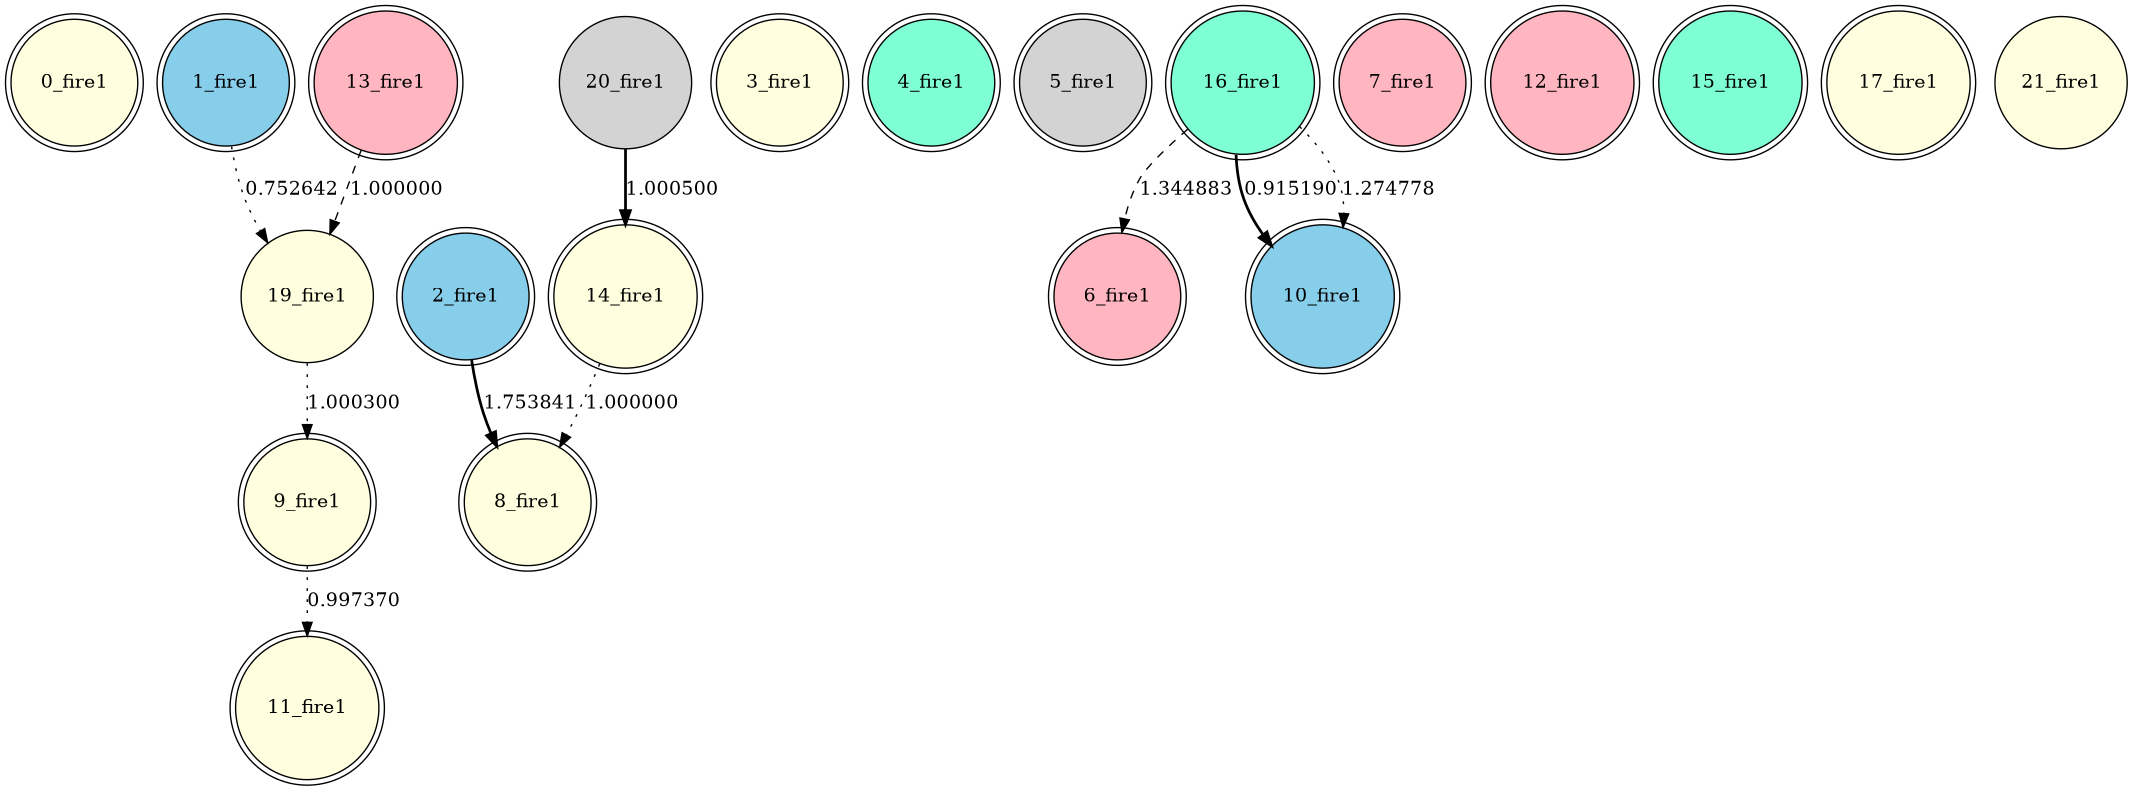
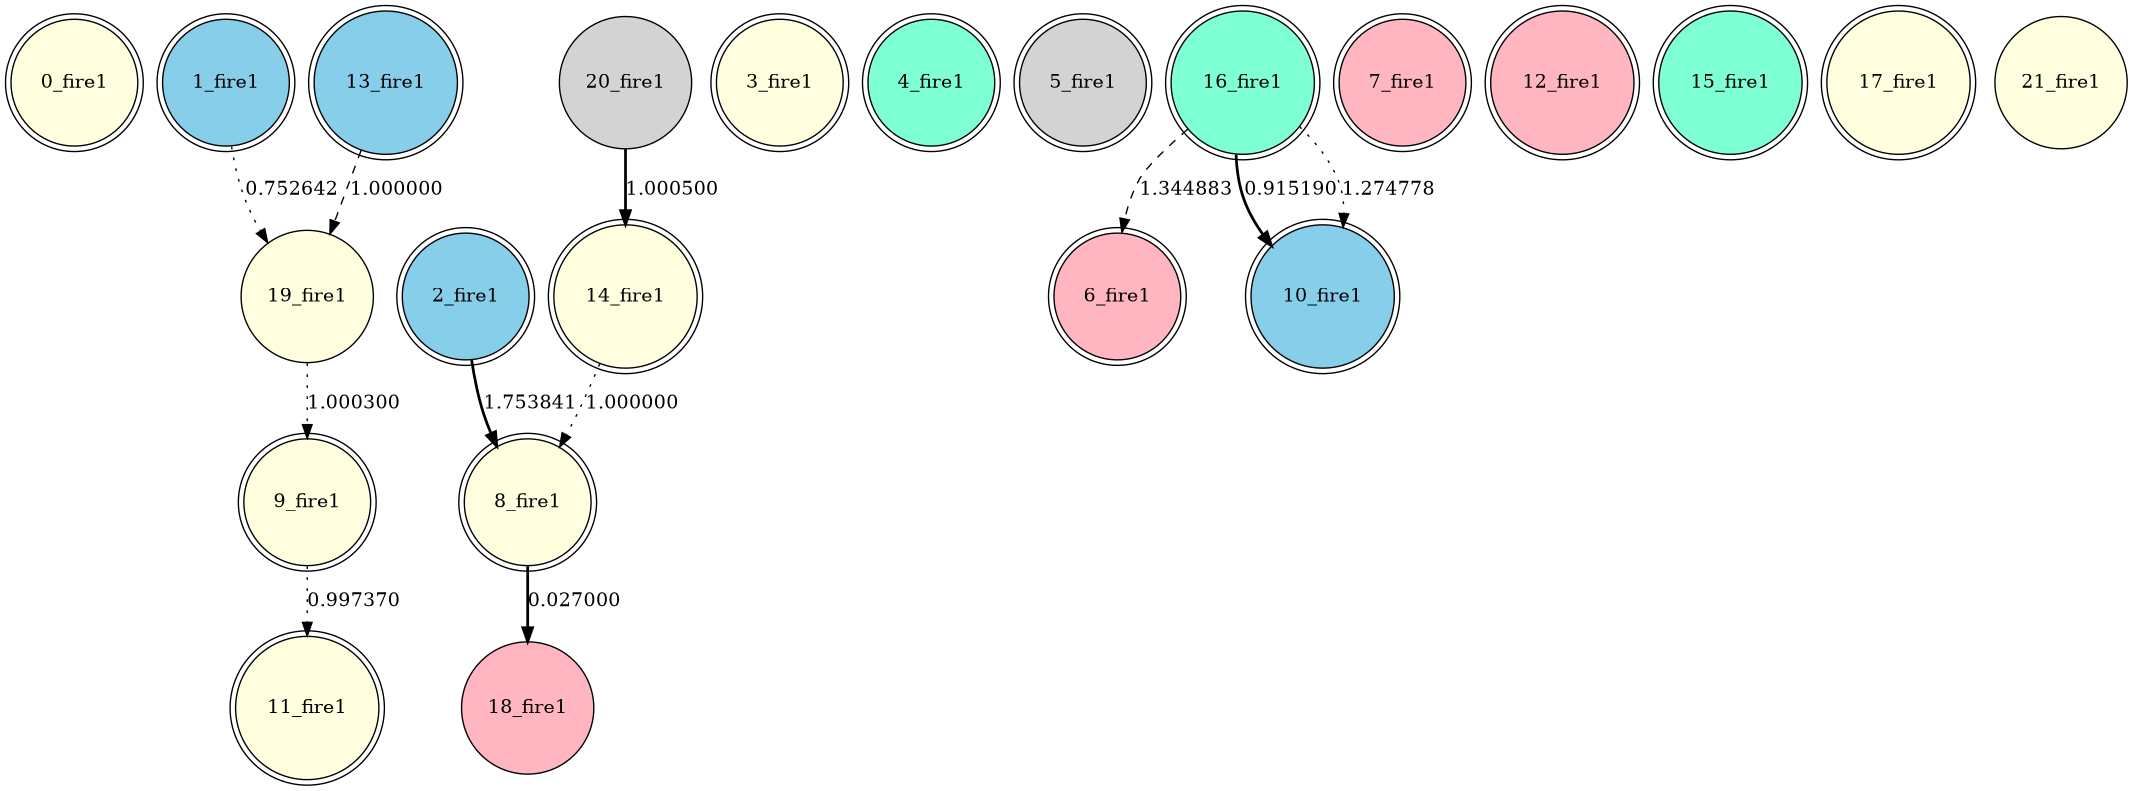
node "13_fire1": fillcolor lightpink -> skyblue
node "18_fire1": added
